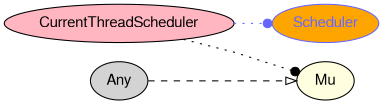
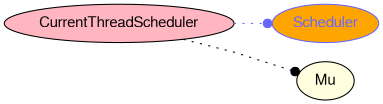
node "Any": removed
